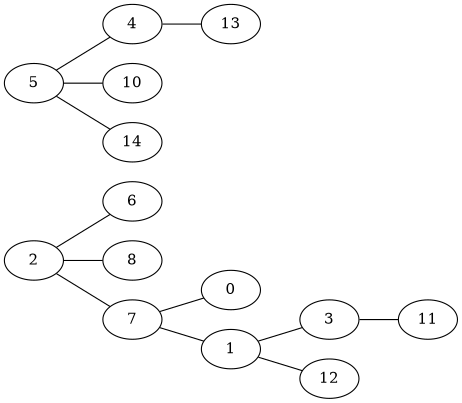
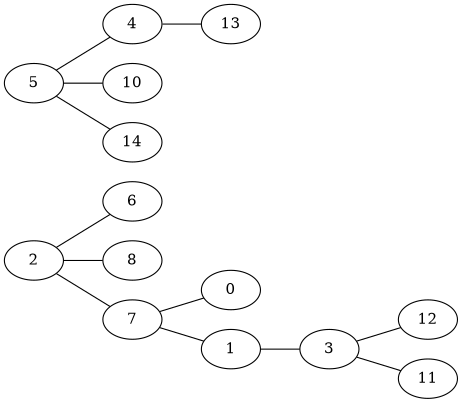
edge "1" -- "12": now "3" -- "12"
